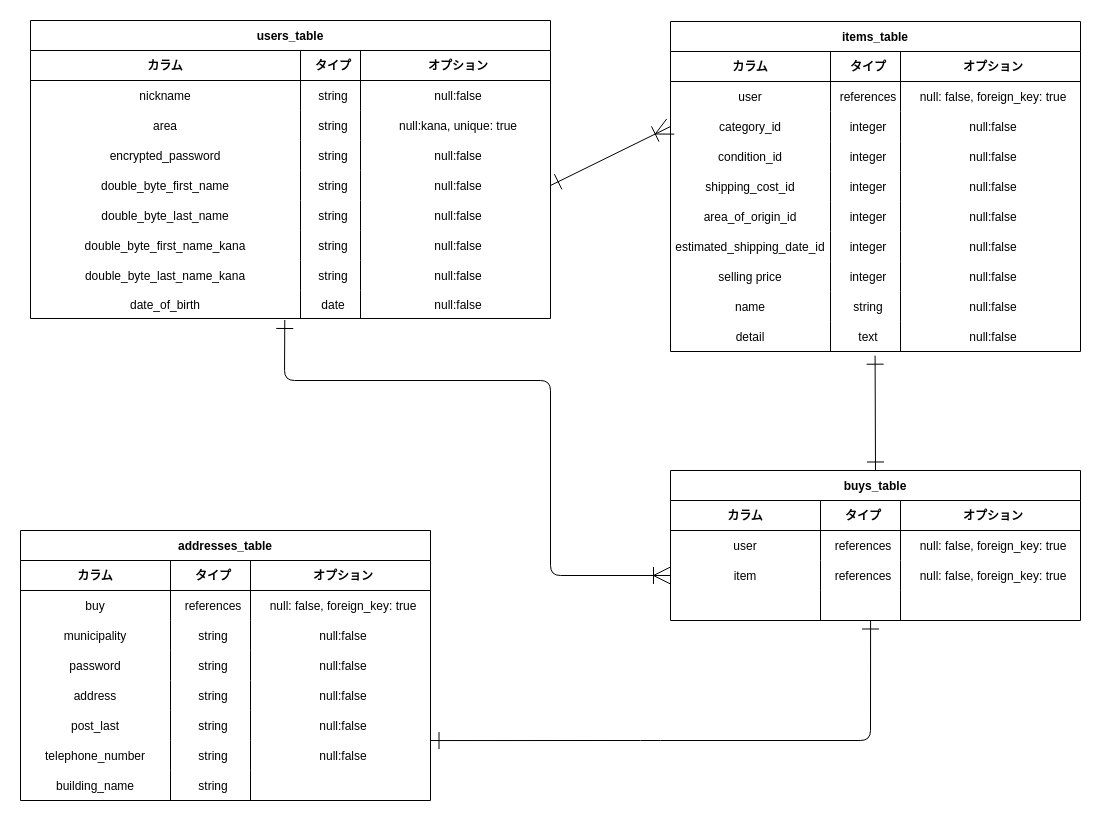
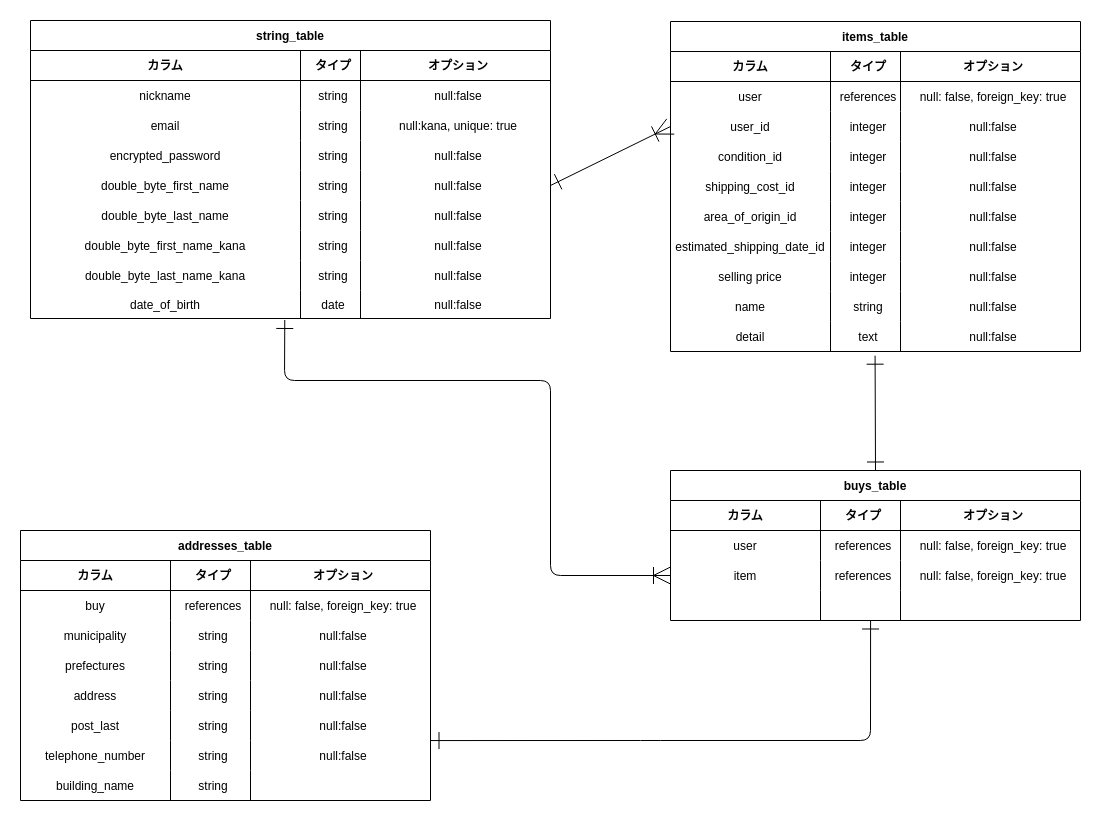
node "users_table": label "users_table" -> "string_table"
node "area": label "area" -> "email"
node "category_id": label "category_id" -> "user_id"
node "password": label "password" -> "prefectures"
